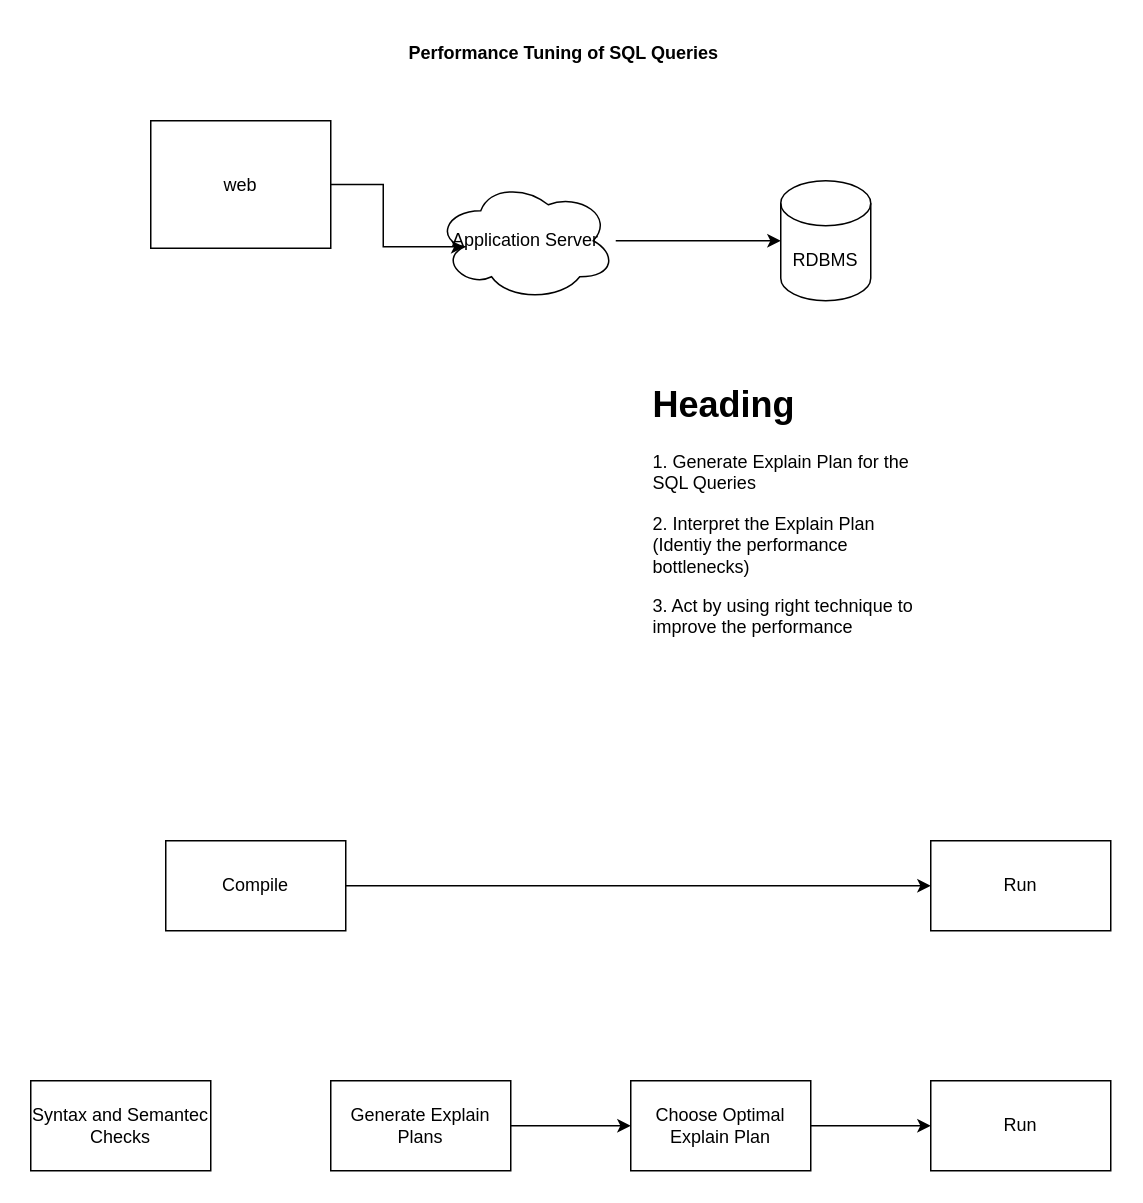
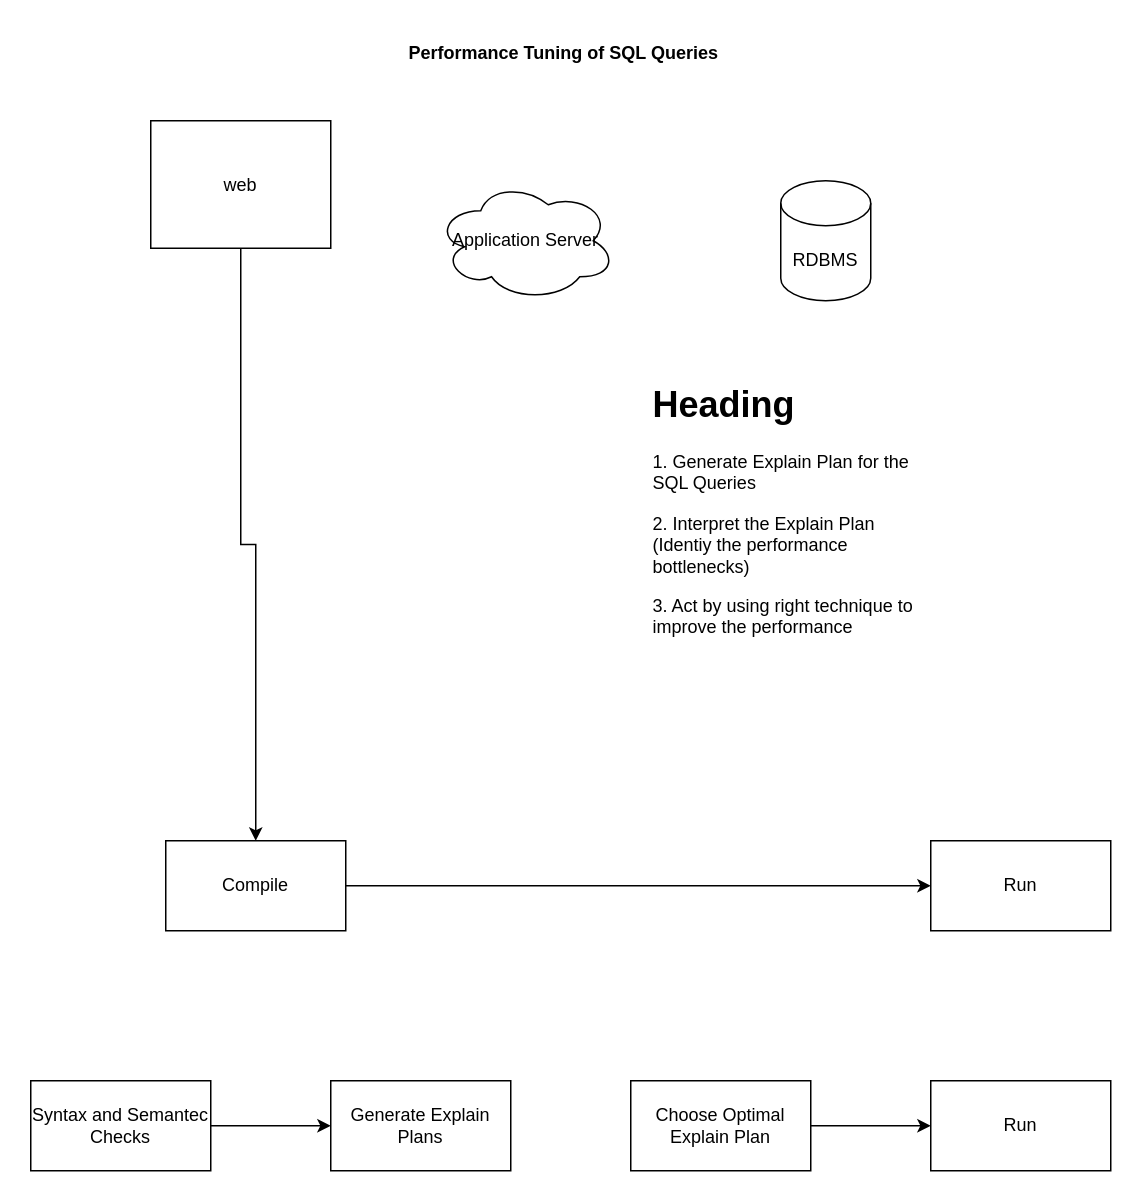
edge "web" -> "Application Server": now "web" -> "Compile"
edge "Application Server" -> "RDBMS": removed
edge "Syntax and Semantec Checks" -> "Generate Explain Plans": added
edge "Generate Explain Plans" -> "Choose Optimal Explain Plan": removed
